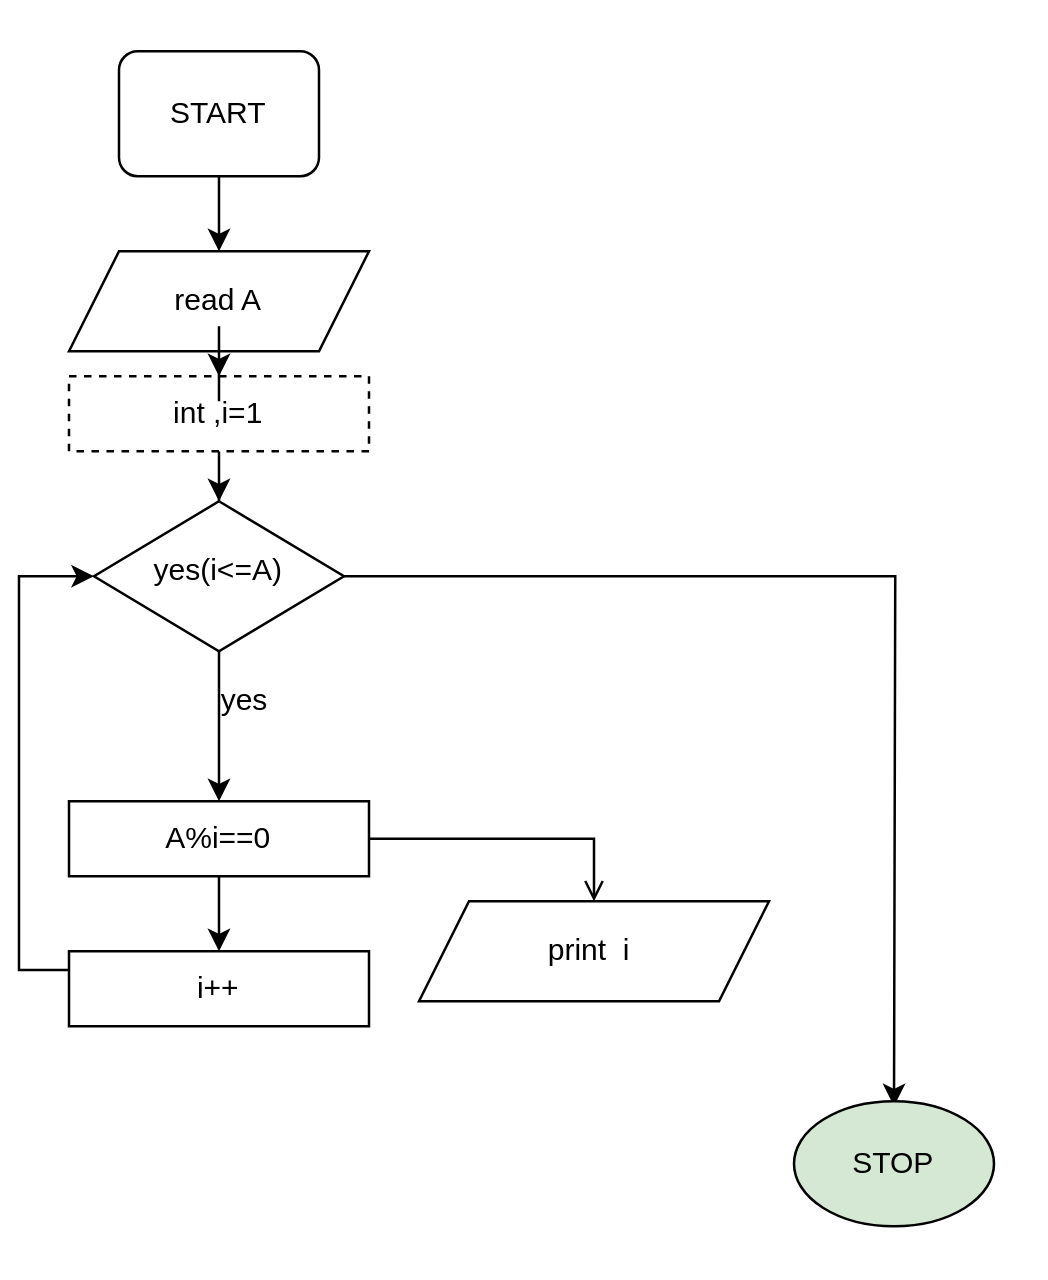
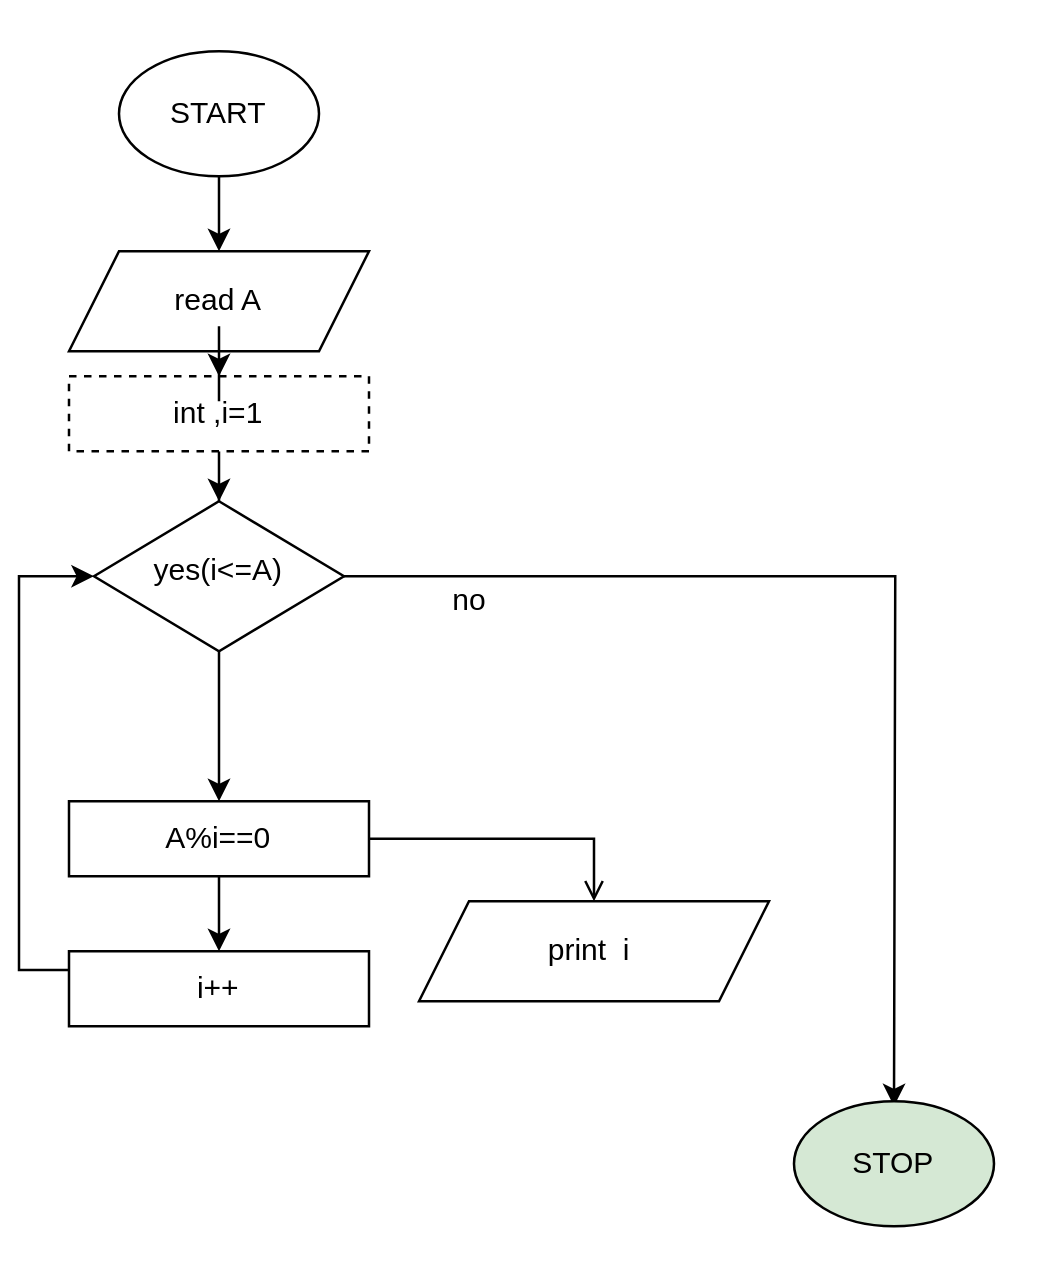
node "START": shape rounded rectangle -> ellipse
node "no": added
node "yes": removed
